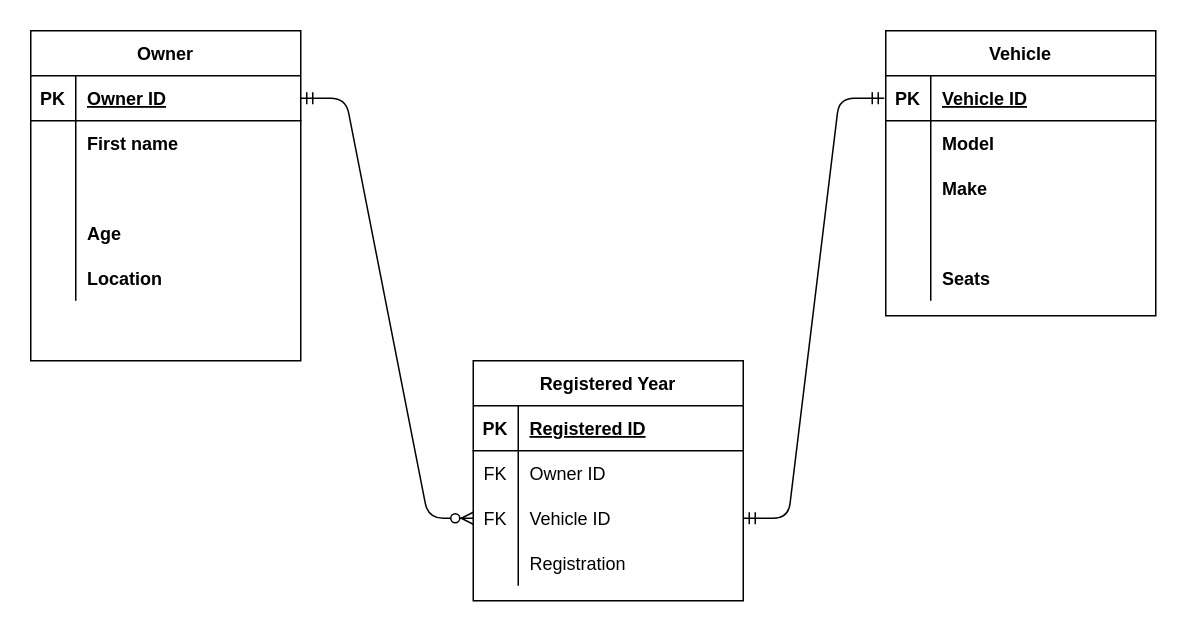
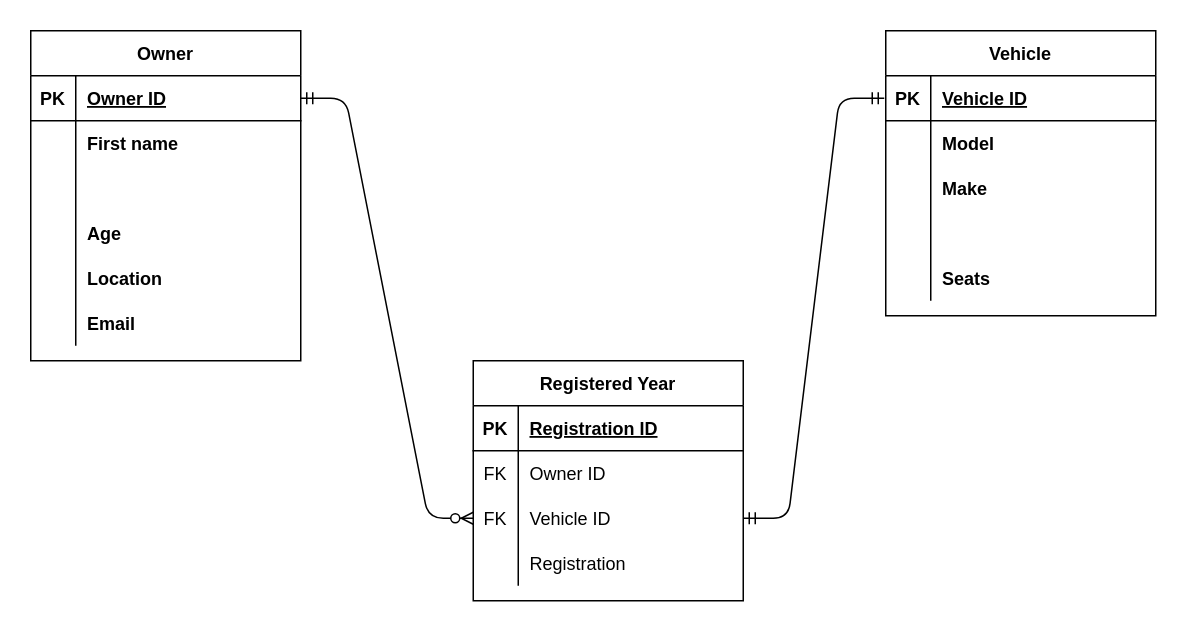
node "Email": added
node "Registered ID": label "Registered ID" -> "Registration ID"
